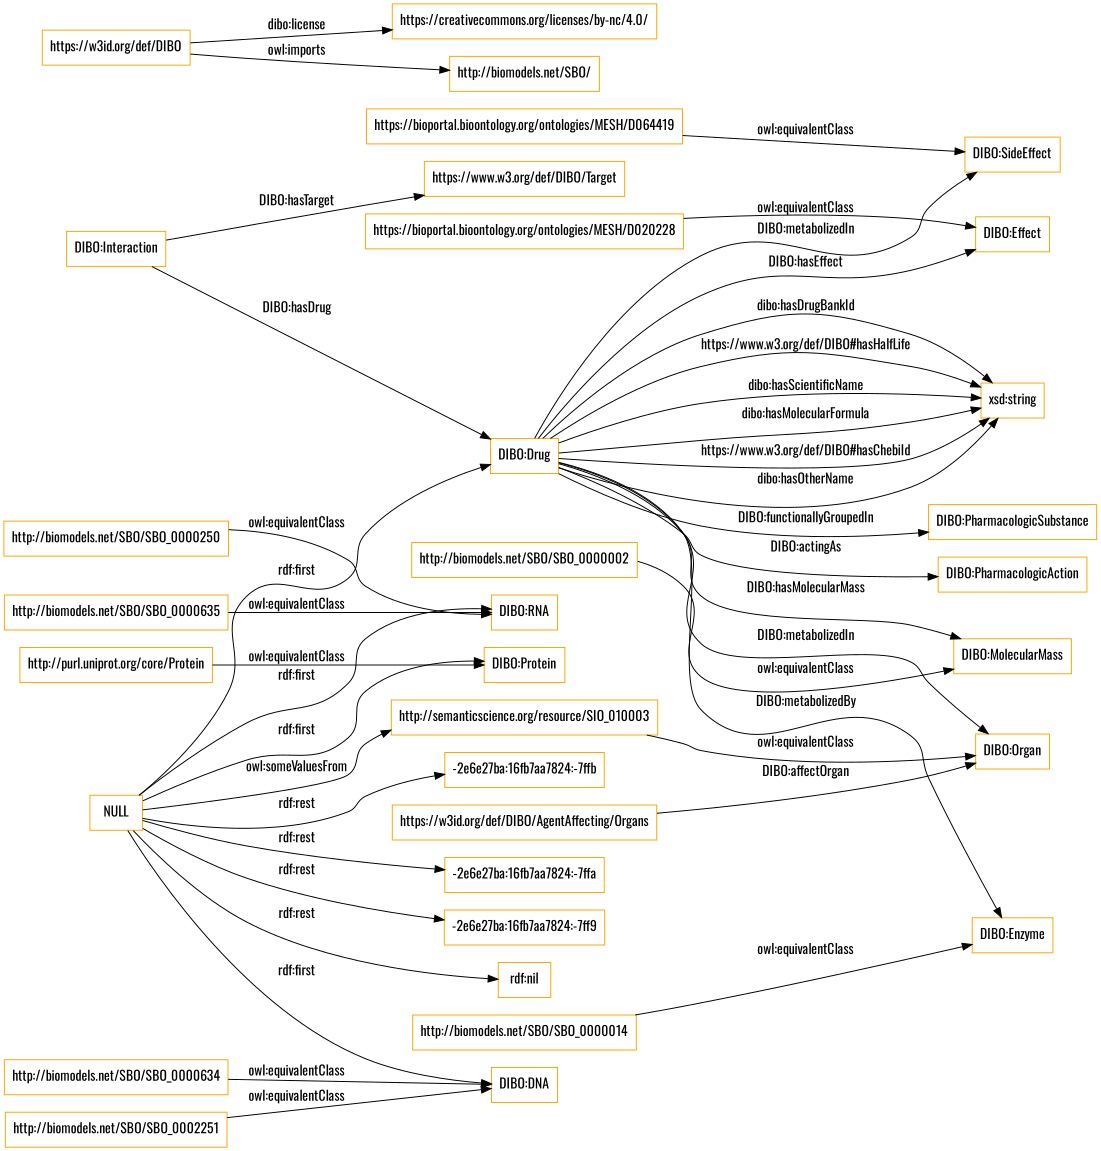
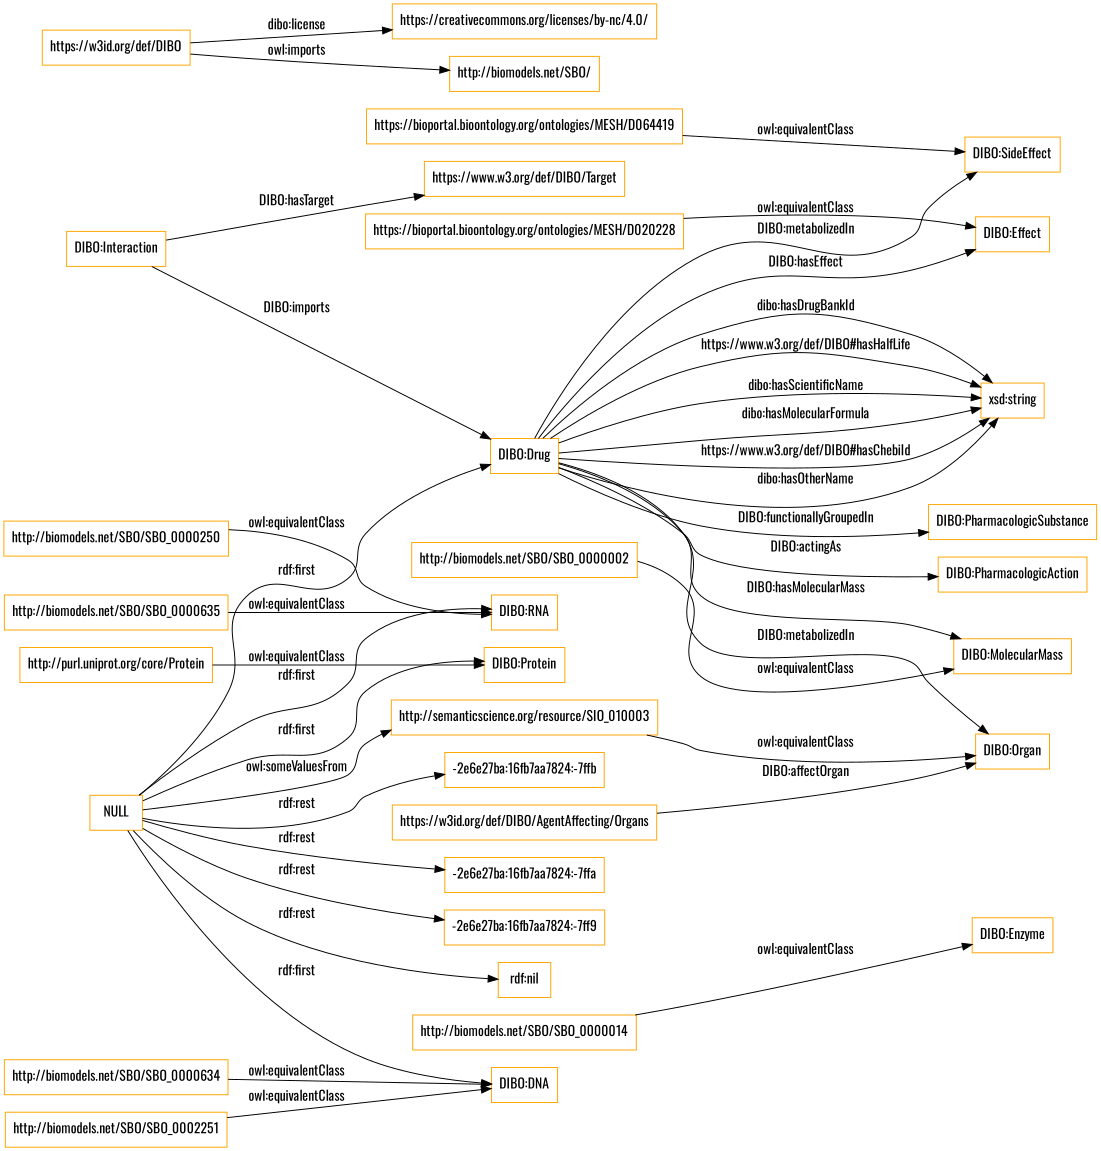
edge "DIBO:Interaction" -> "DIBO:Drug": label "DIBO:hasDrug" -> "DIBO:imports"
edge "DIBO:Drug" -> "DIBO:Enzyme": removed, label "DIBO:metabolizedBy"
